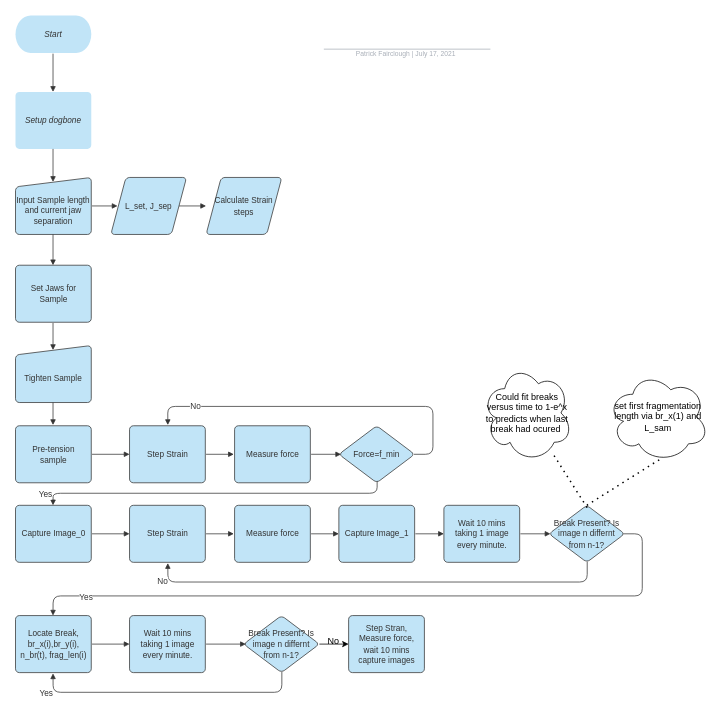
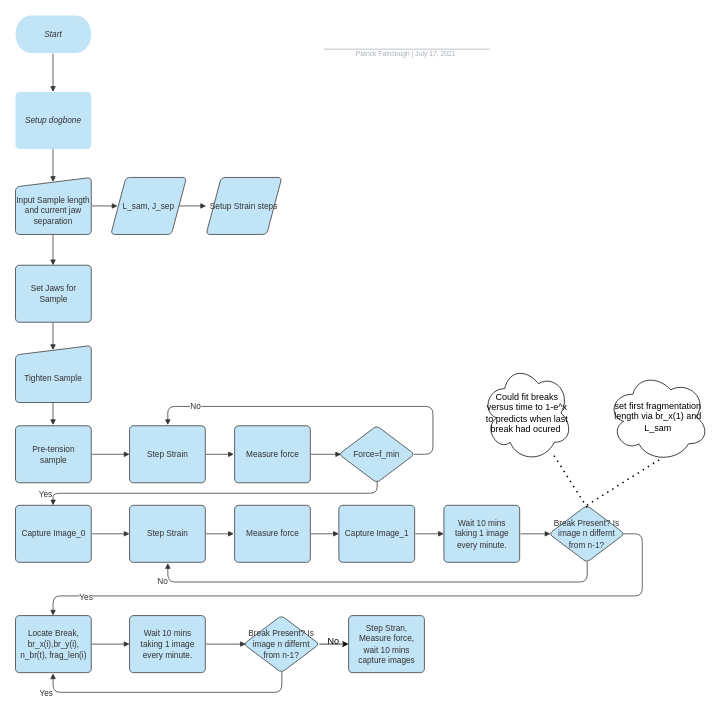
node "L_set, J_sep": label "L_set, J_sep" -> "L_sam, J_sep"
node "Calculate Strain steps": label "Calculate Strain steps" -> "Setup Strain steps"
